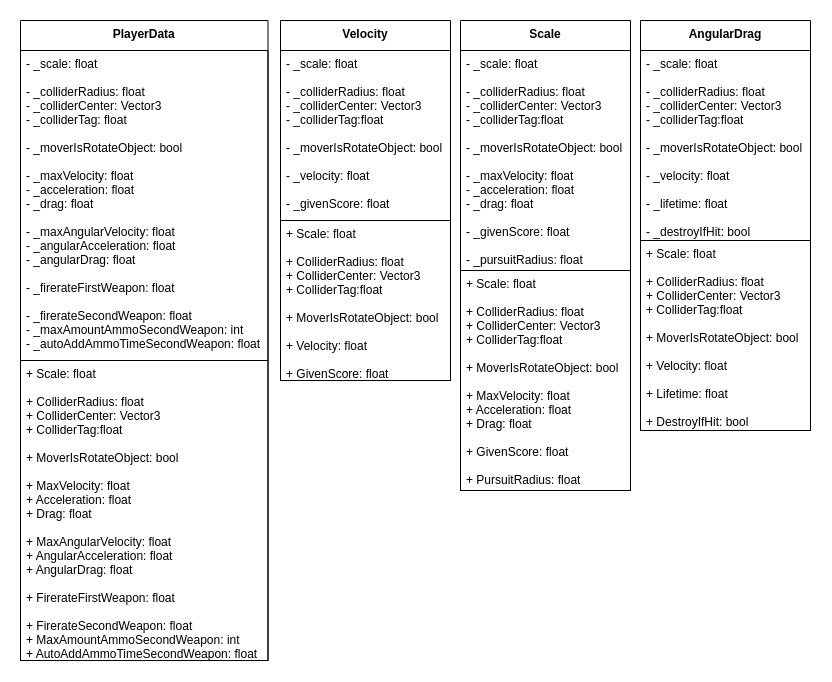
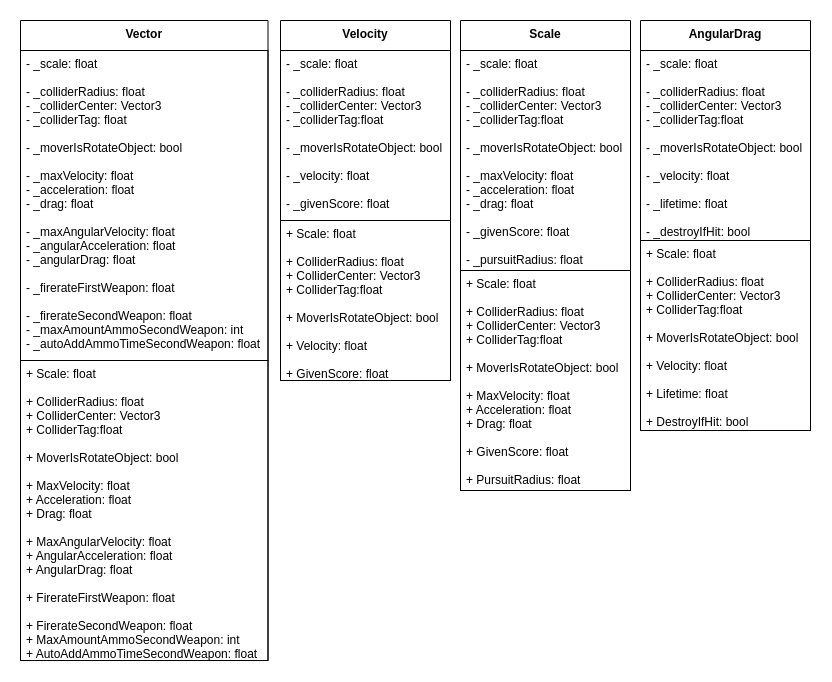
node "PlayerData": label "PlayerData" -> "Vector"
